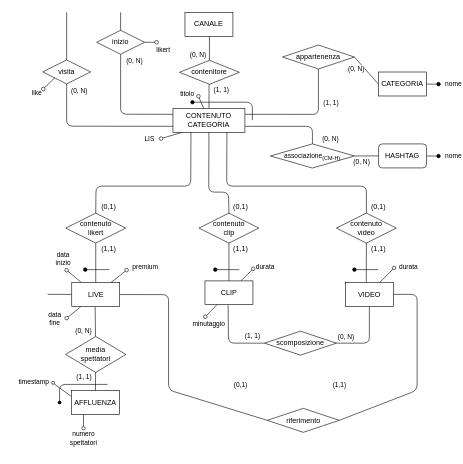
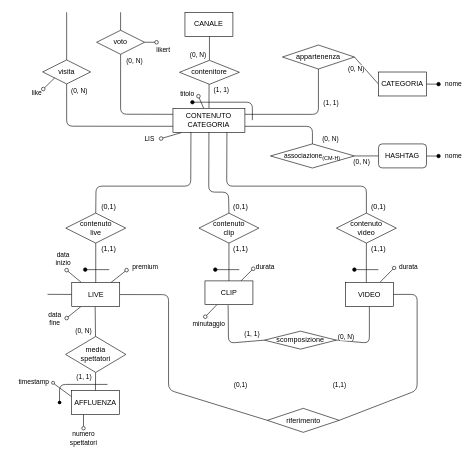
node "inizio": label "inizio" -> "voto"
node "contenuto likert": label "contenuto likert" -> "contenuto live"
node "scomposizione": size 72x24 -> 72x18
